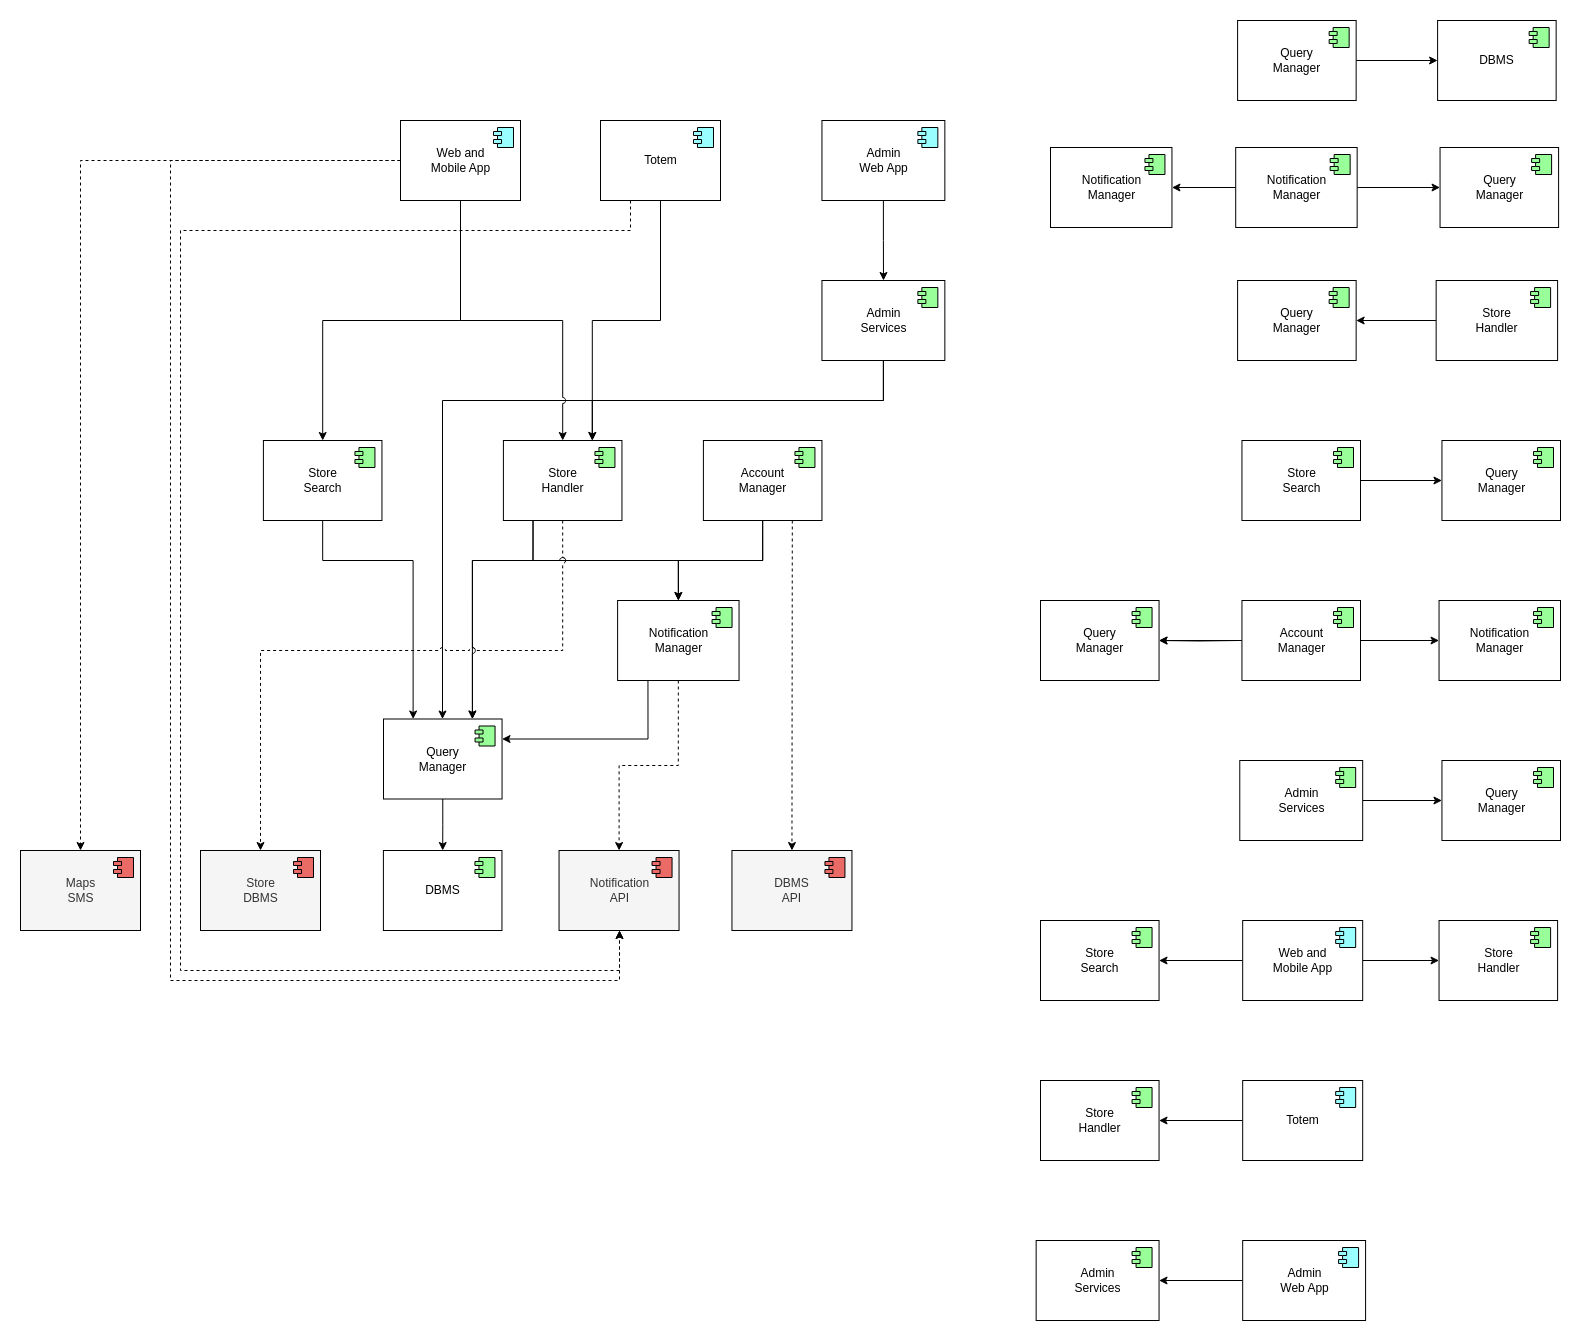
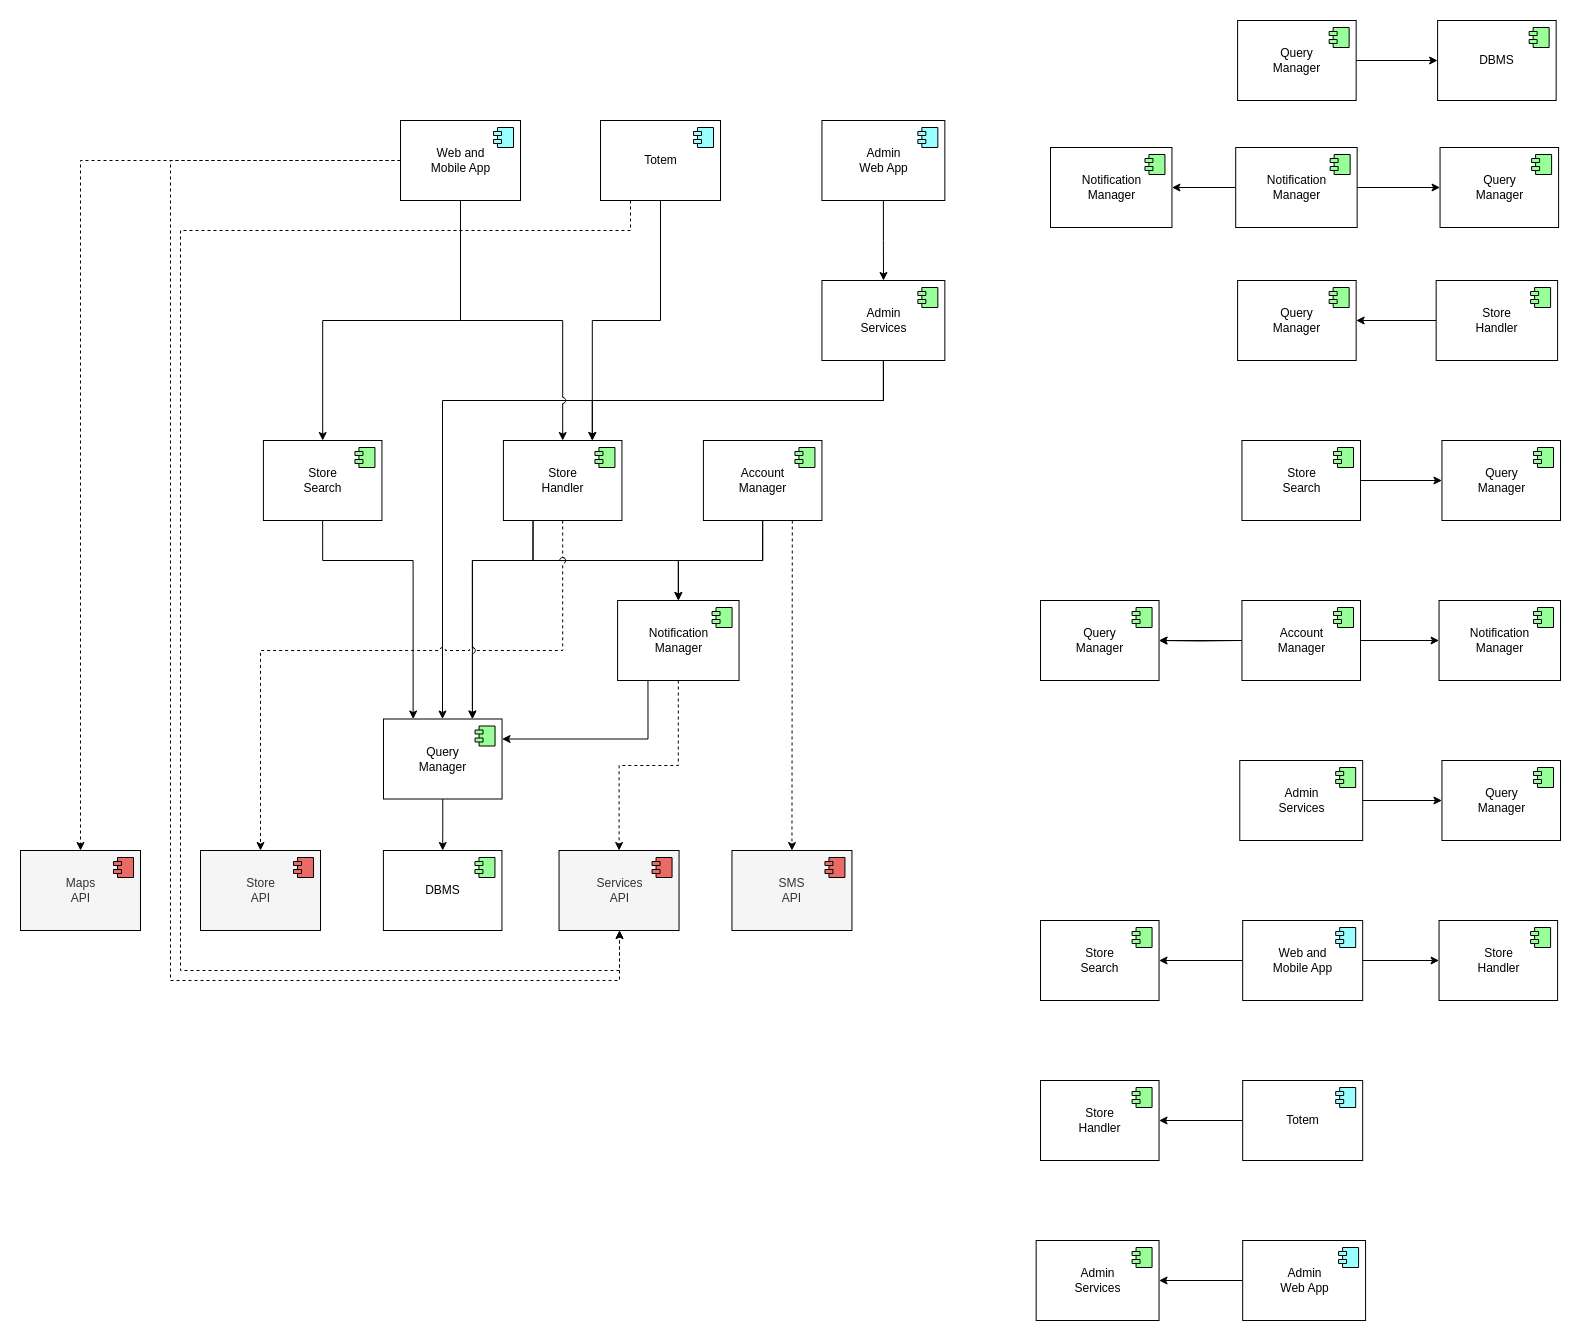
node "Maps SMS": label "Maps SMS" -> "Maps API"
node "Store DBMS": label "Store DBMS" -> "Store API"
node "Notification API": label "Notification API" -> "Services API"
node "DBMS API": label "DBMS API" -> "SMS API"
